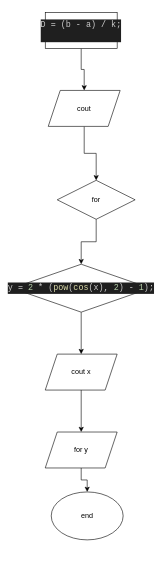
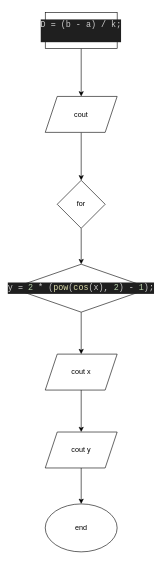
node "cout": moved (84, 108) -> (81, 114)
node "for": size 78x39 -> 48x48
node "for y": label "for y" -> "cout y"
node "end": moved (87, 516) -> (81, 528)
